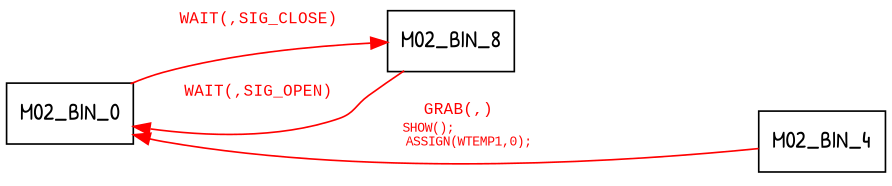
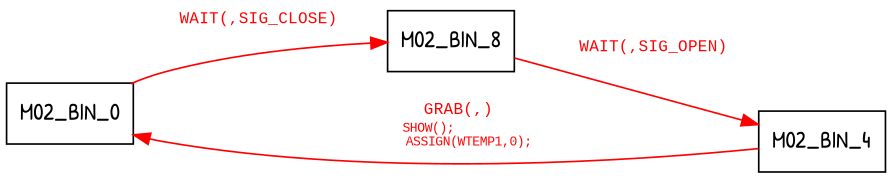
edge "M02_BIN_8" -> "M02_BIN_0": now "M02_BIN_8" -> "M02_BIN_4"
